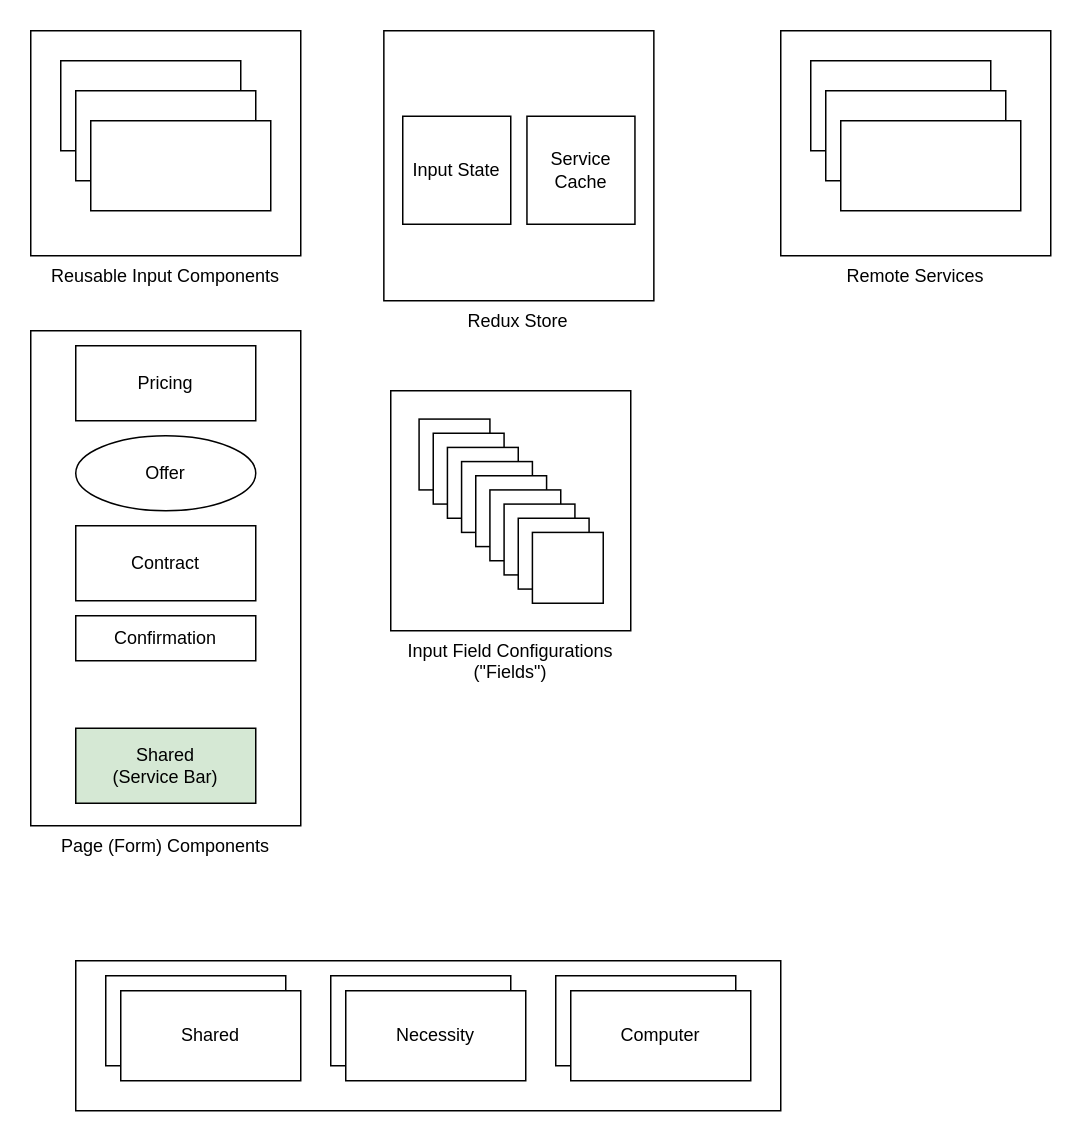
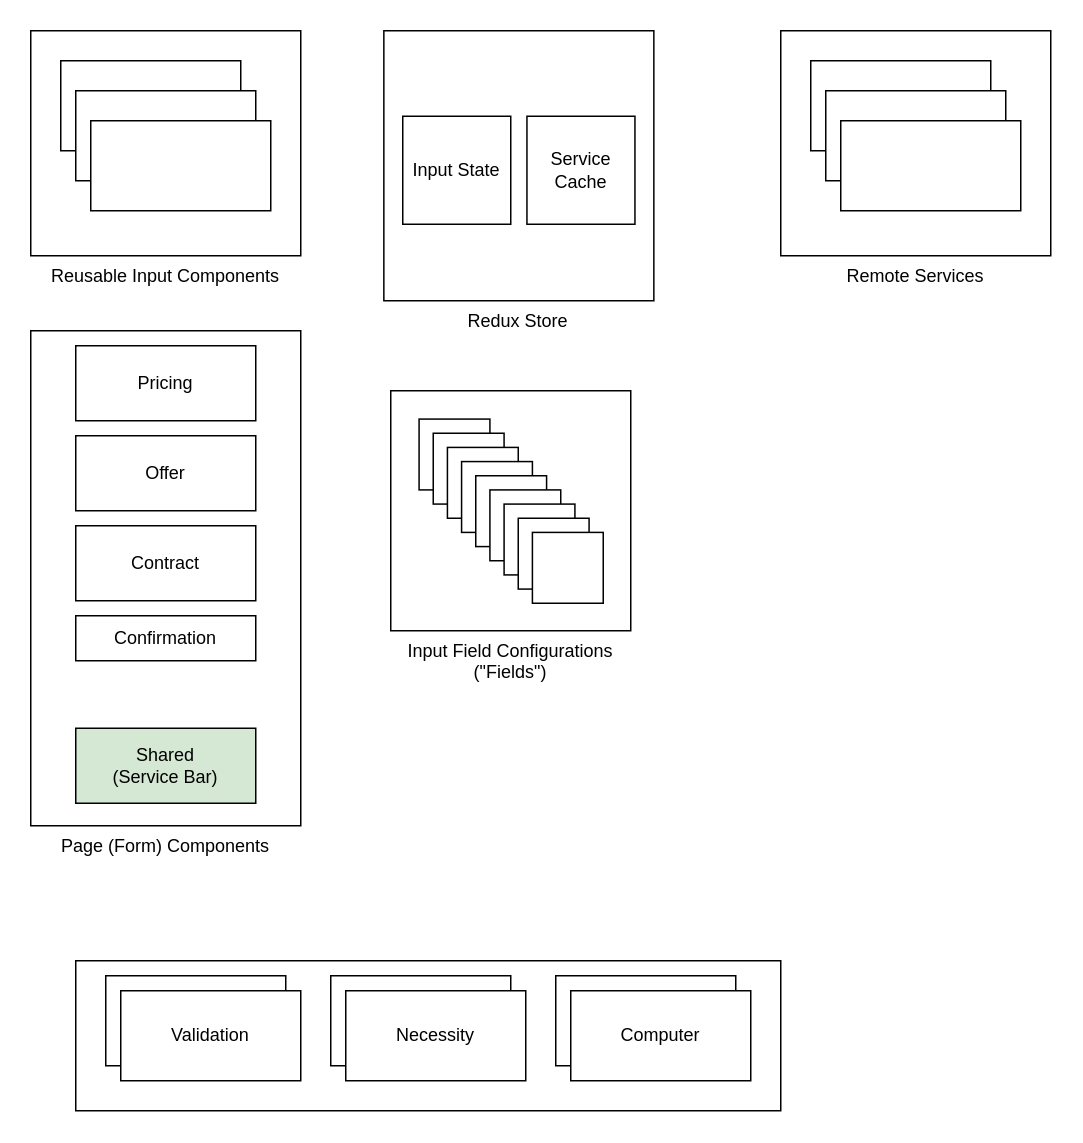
node "Offer": shape ellipse -> rectangle
node "Shared": label "Shared" -> "Validation"
